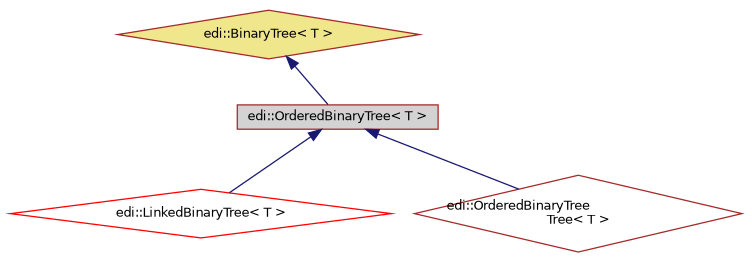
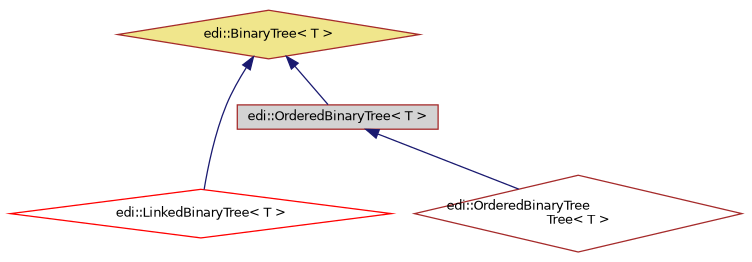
edge "edi::LinkedBinaryTree< T >" -> "edi::OrderedBinaryTree< T >": now "edi::LinkedBinaryTree< T >" -> "edi::BinaryTree< T >"
